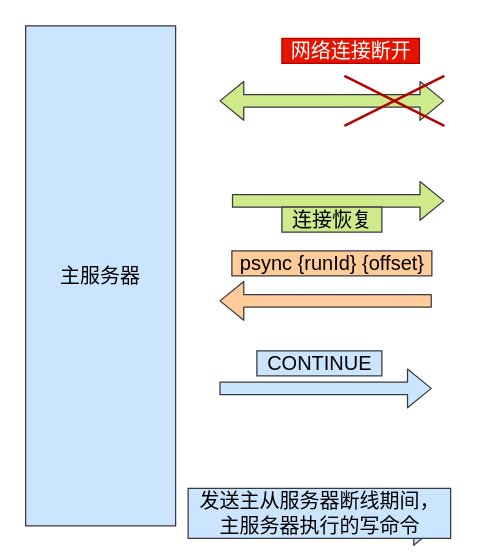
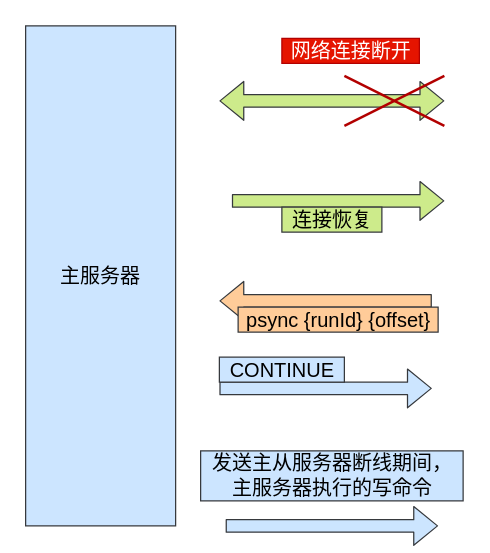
node "psync {runId} {offset}": moved (332, 263) -> (338, 319)
node "CONTINUE": moved (319, 363) -> (282, 369)
node "发送主从服务器断线期间，主服务器执行的写命令": moved (319, 513) -> (332, 476)
